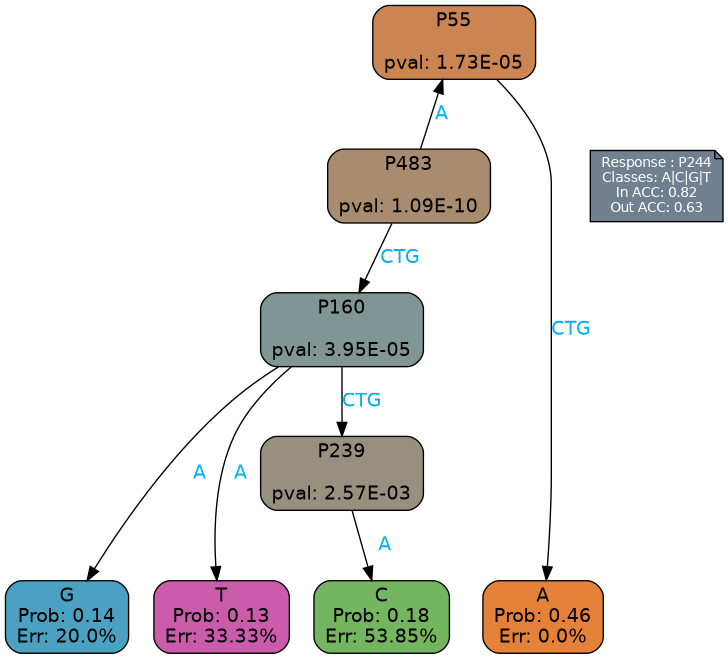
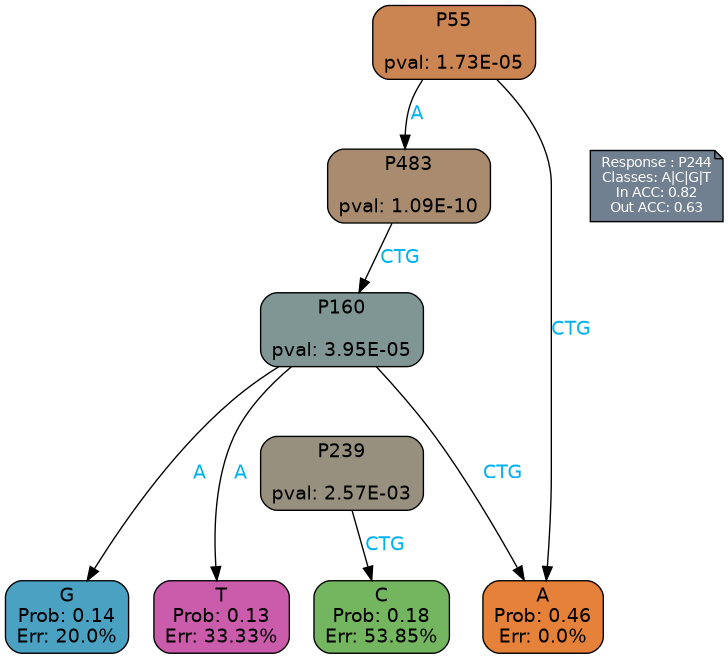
edge "P483 pval: 1.09E-10" -> "P55 pval: 1.73E-05": reversed
edge "P160 pval: 3.95E-05" -> "P239 pval: 2.57E-03": now "P160 pval: 3.95E-05" -> "A Prob: 0.46 Err: 0.0%"
edge "P239 pval: 2.57E-03" -> "C Prob: 0.18 Err: 53.85%": label "A" -> "CTG"
